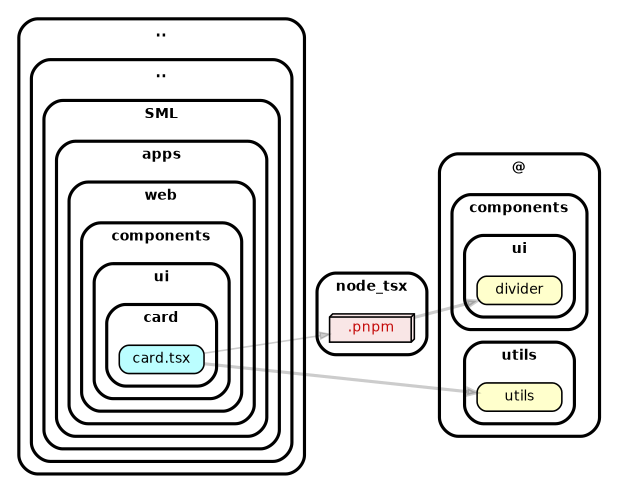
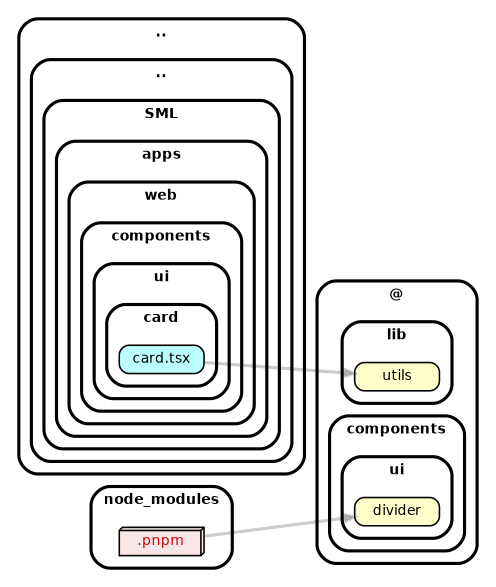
cluster "node_tsx": label "node_tsx" -> "node_modules"
edge "card.tsx" -> ".pnpm": removed
cluster "utils": label "utils" -> "lib"
